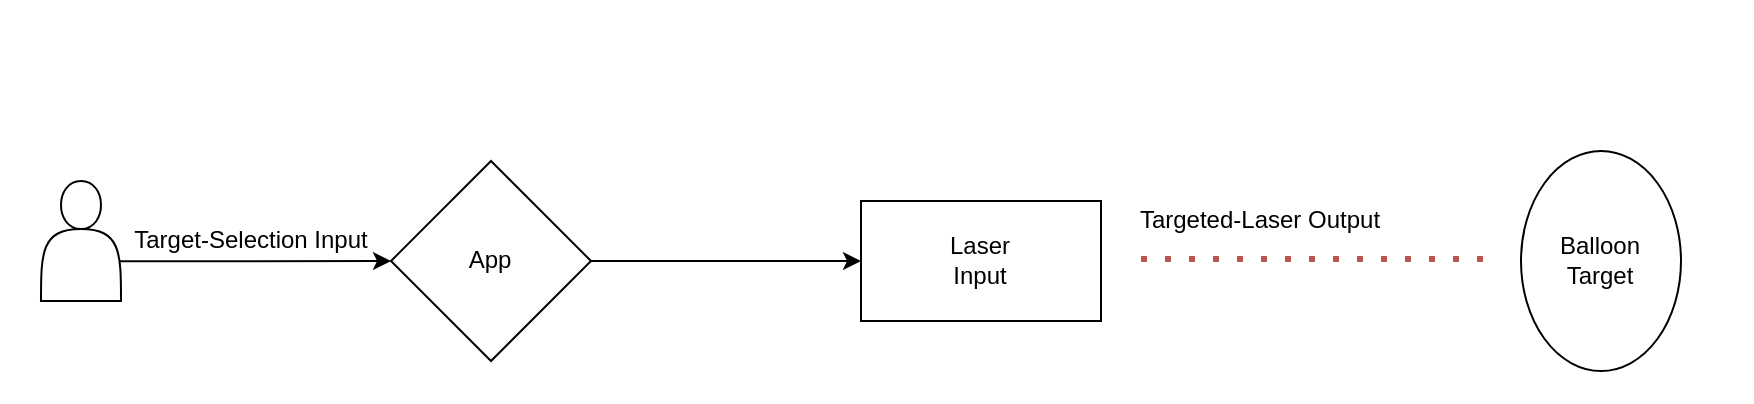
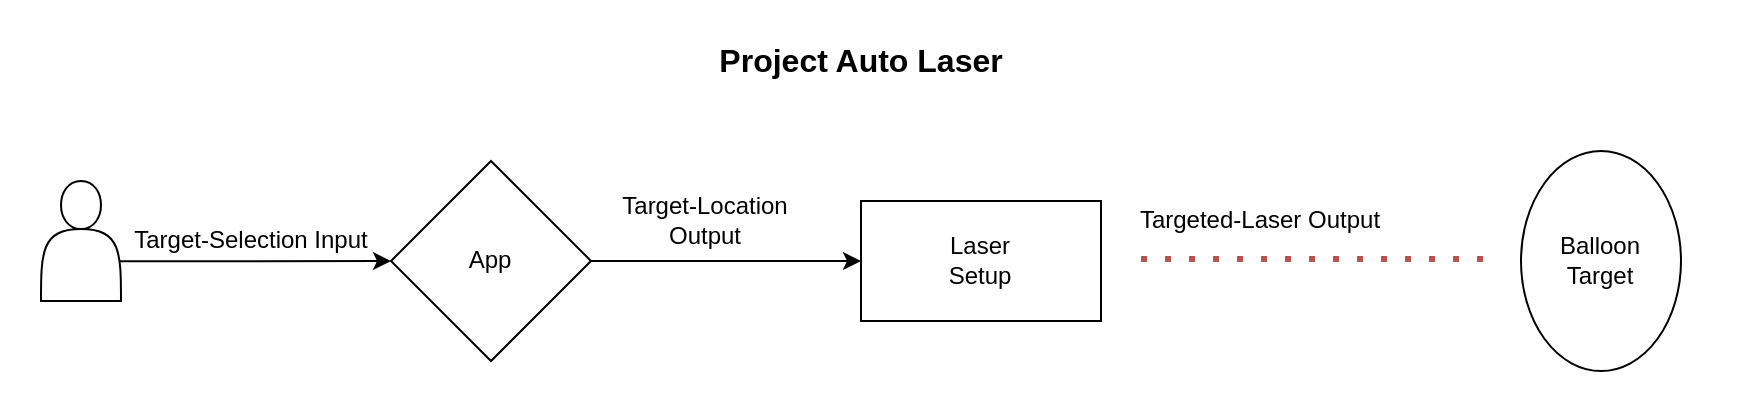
node "Project Auto Laser": added
node "Target-Location Output": added
node "Laser Input": label "Laser Input" -> "Laser Setup"
